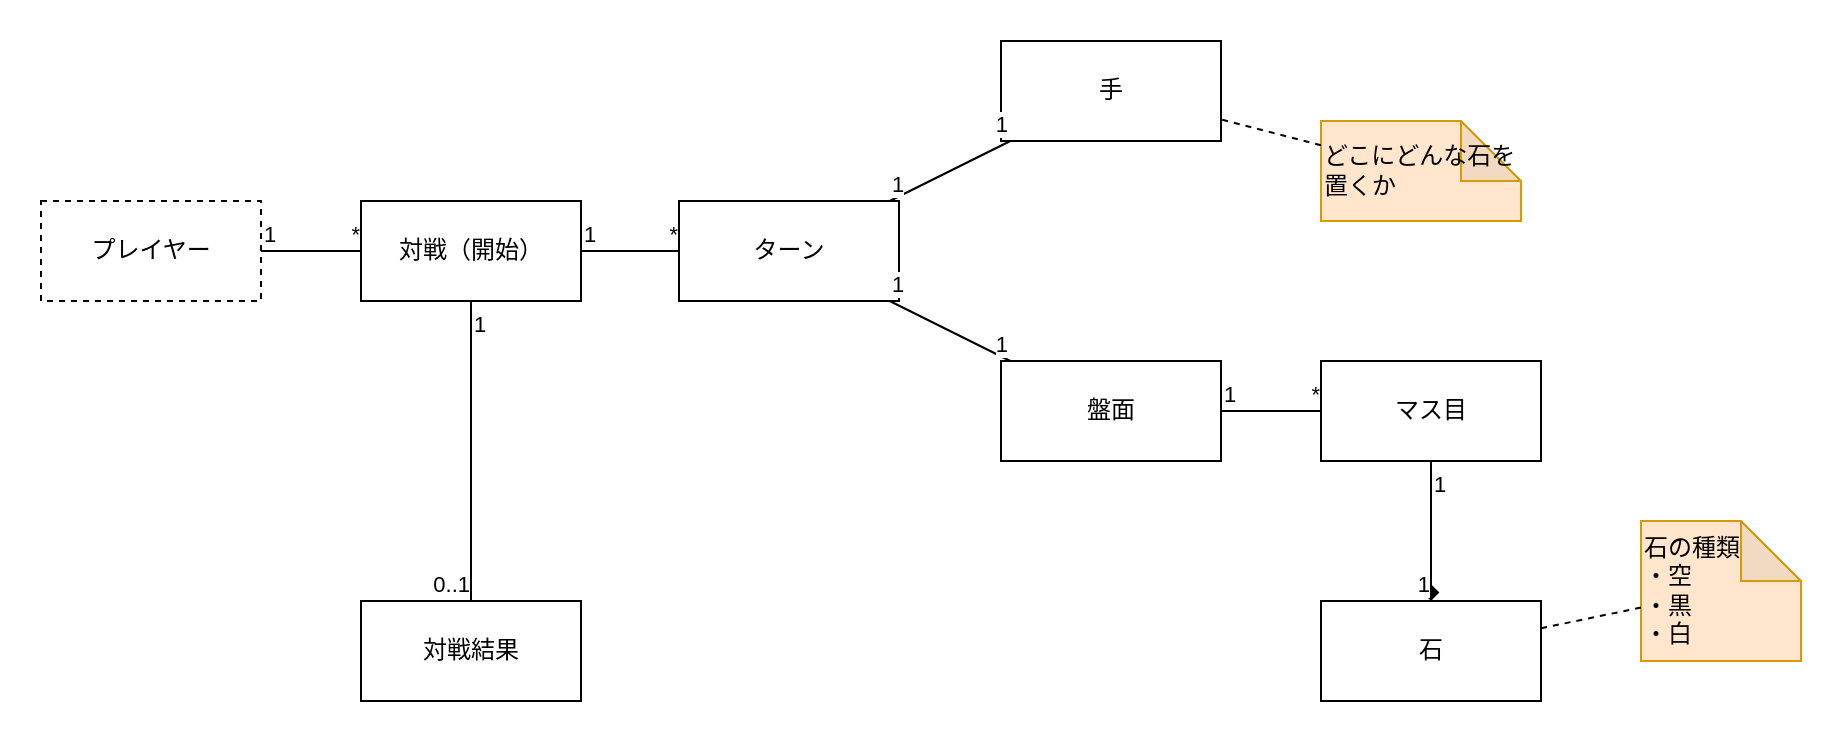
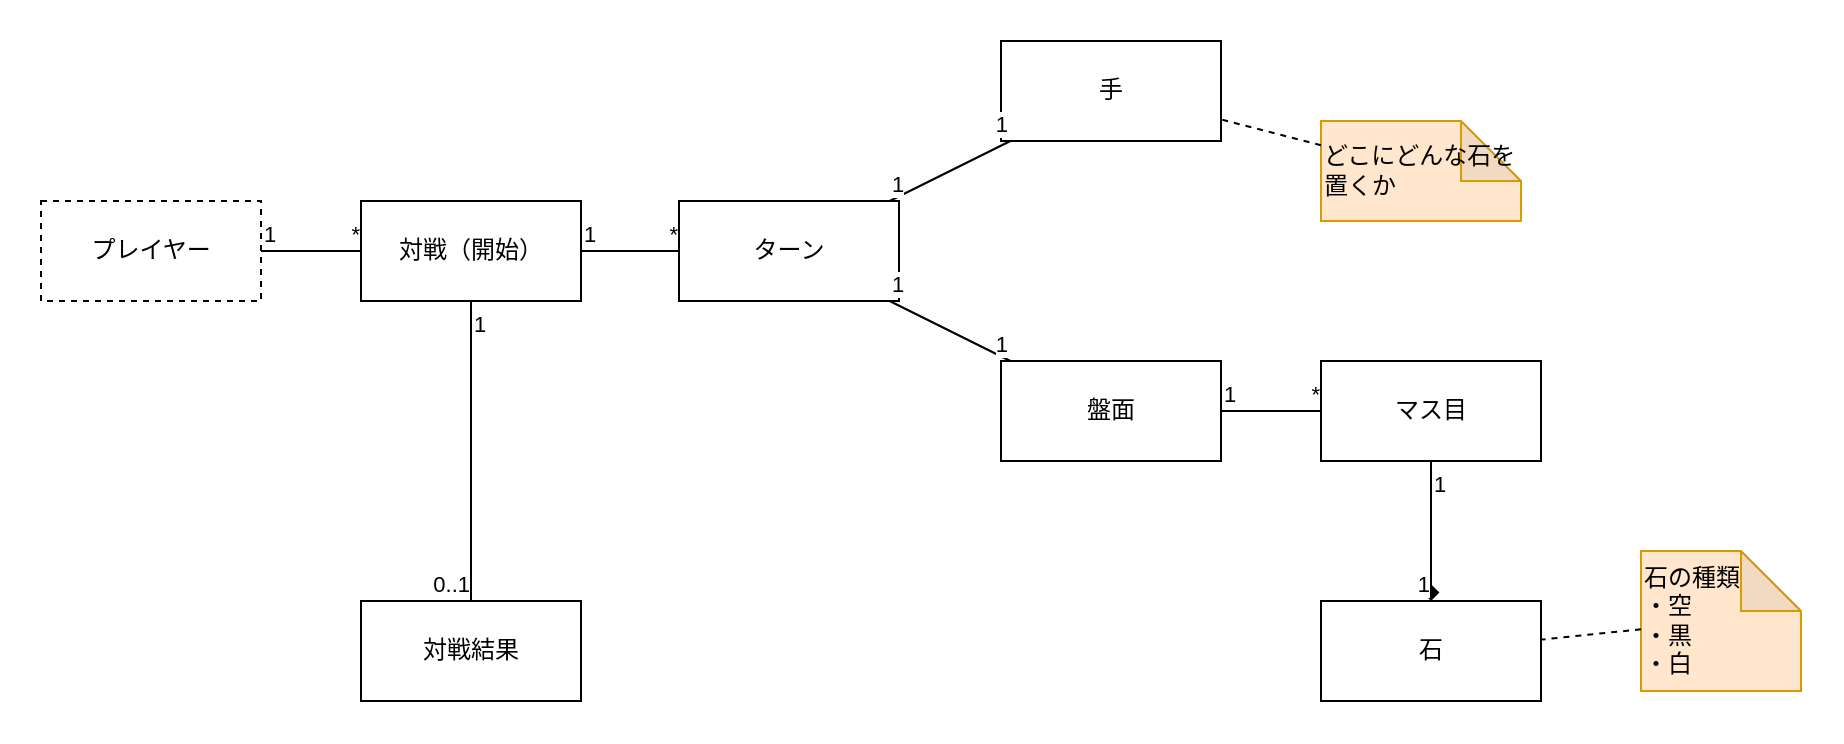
node "石の種類 ・空 ・黒 ・白": moved (1721, 591) -> (1721, 621)
